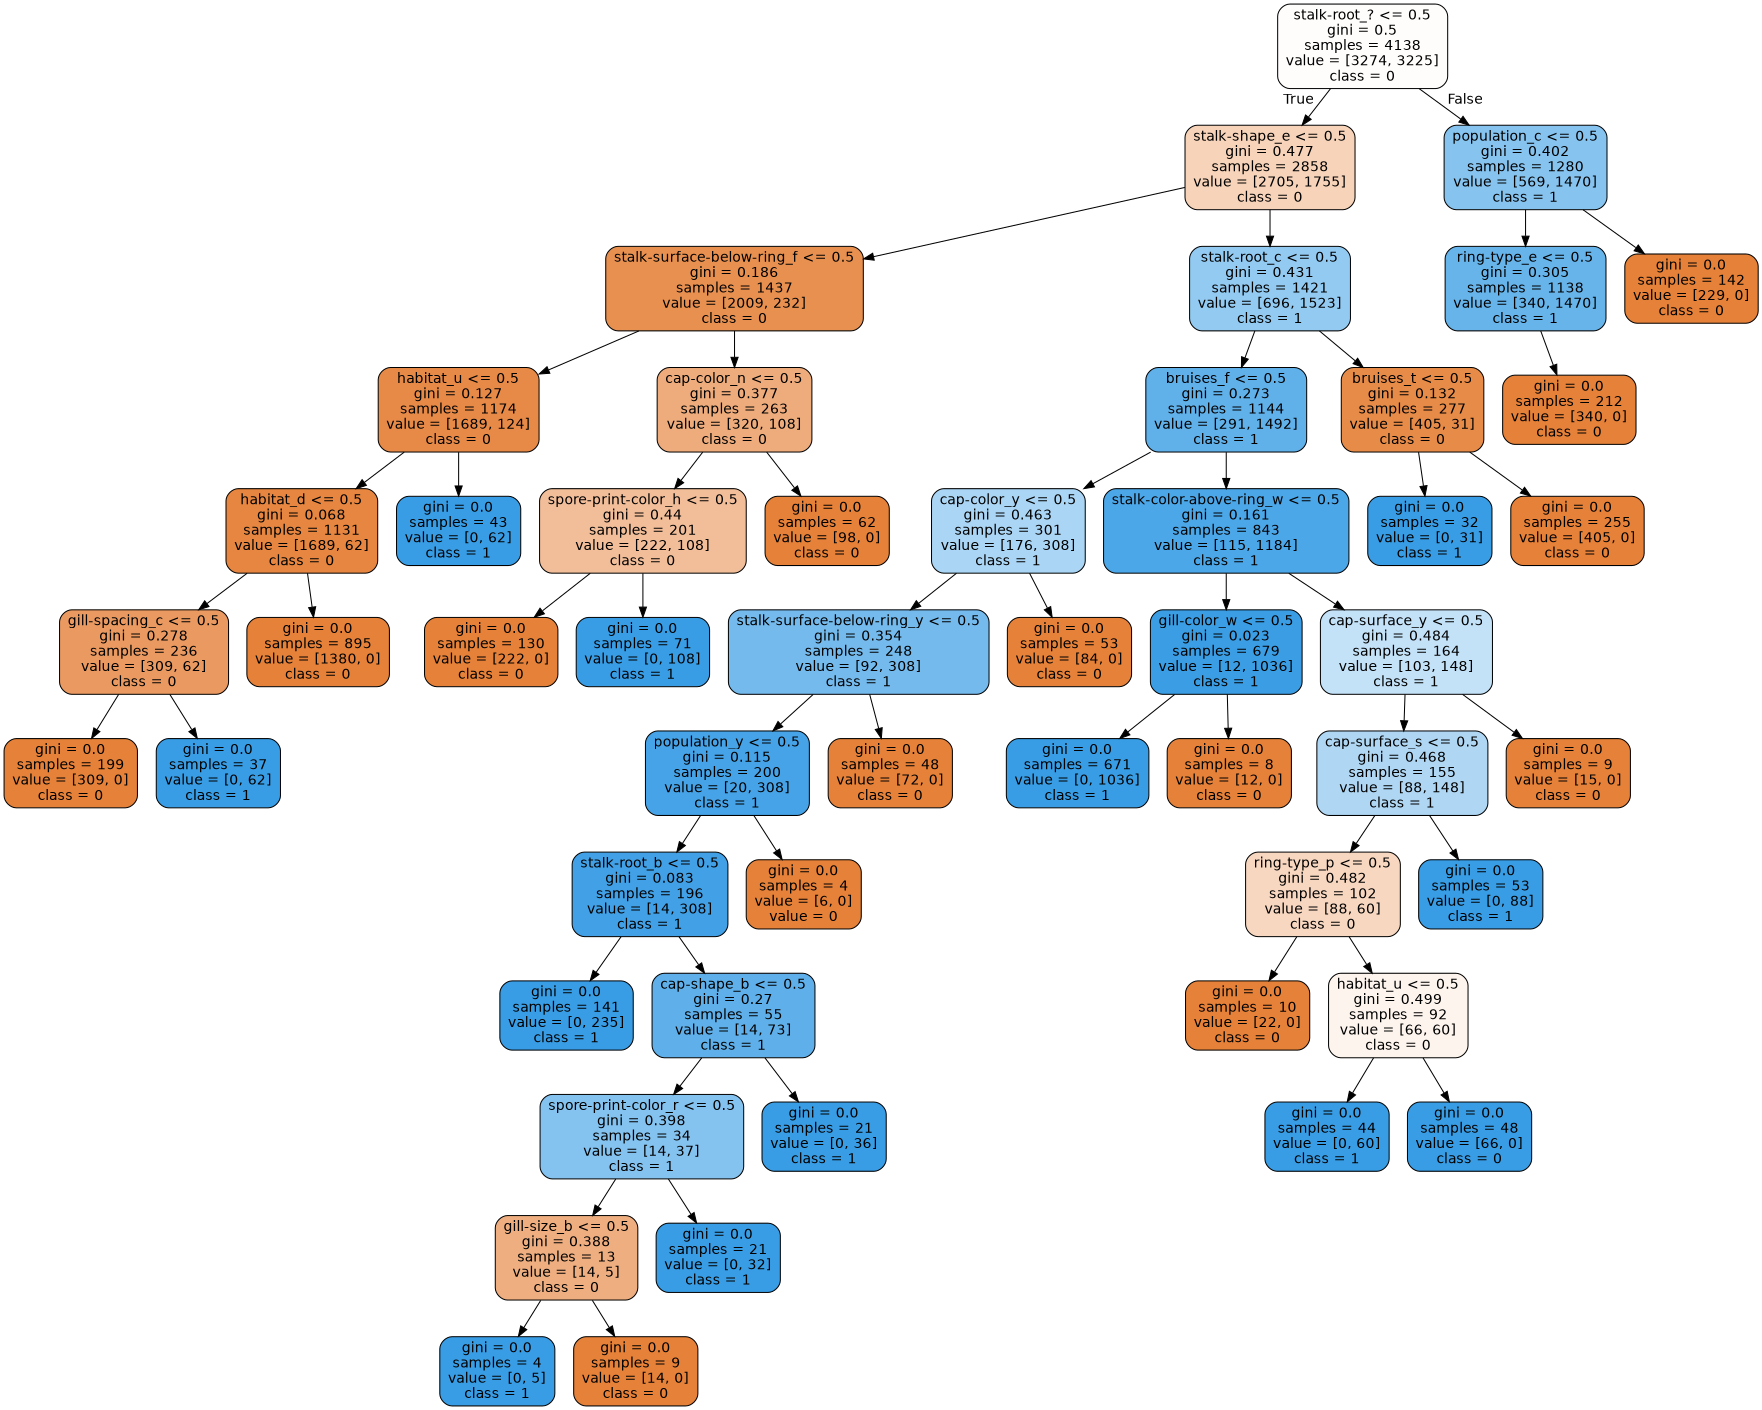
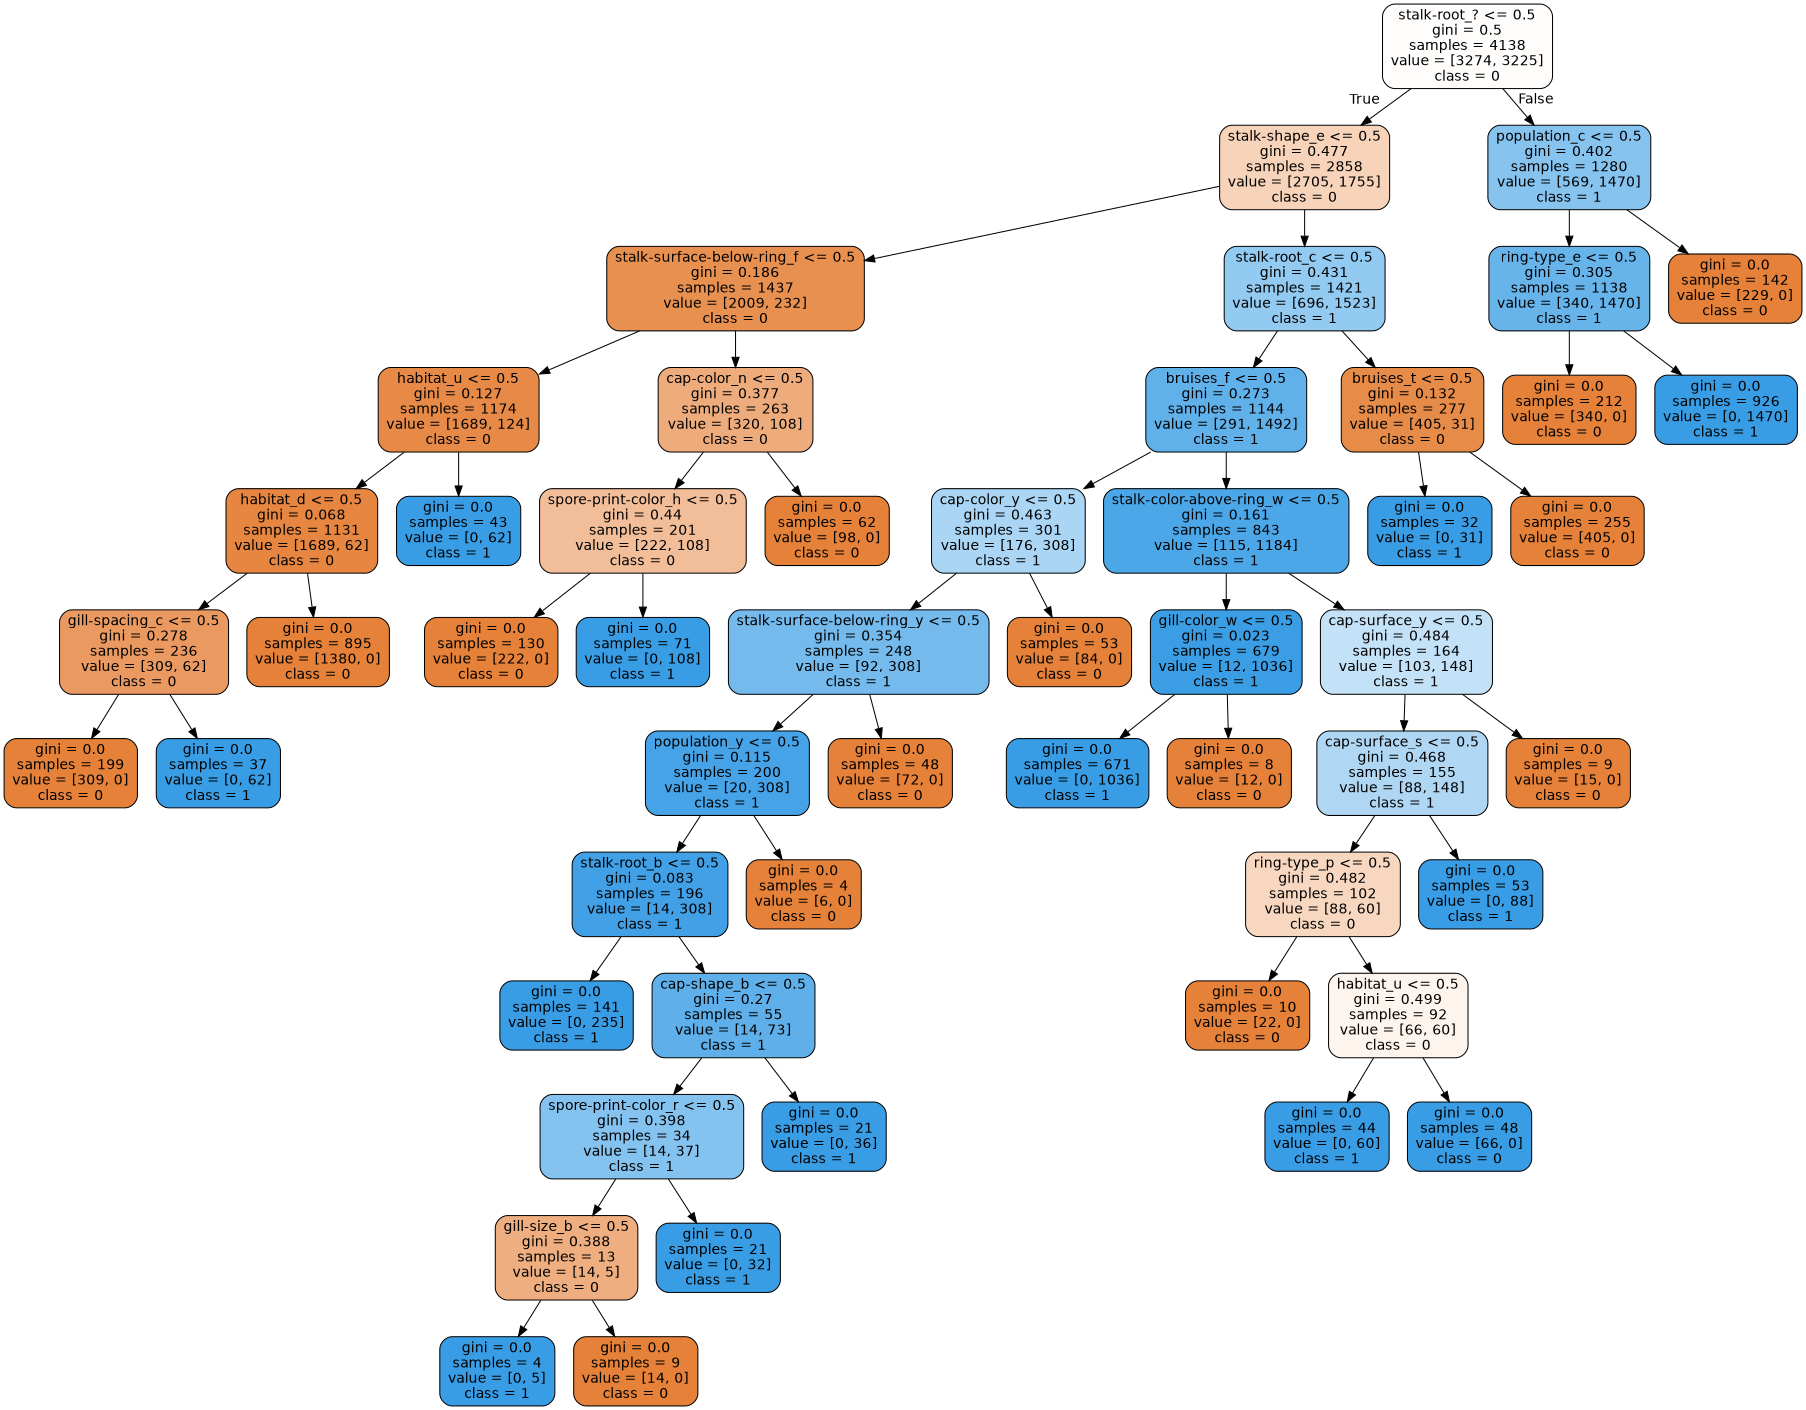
node "gini = 0.0 samples = 926 value = [0, 1470] class = 1": added
node "gini = 0.0 samples = 4 value = [6, 0] value = 0": label "gini = 0.0 samples = 4 value = [6, 0] value = 0" -> "gini = 0.0 samples = 4 value = [6, 0] class = 0"
